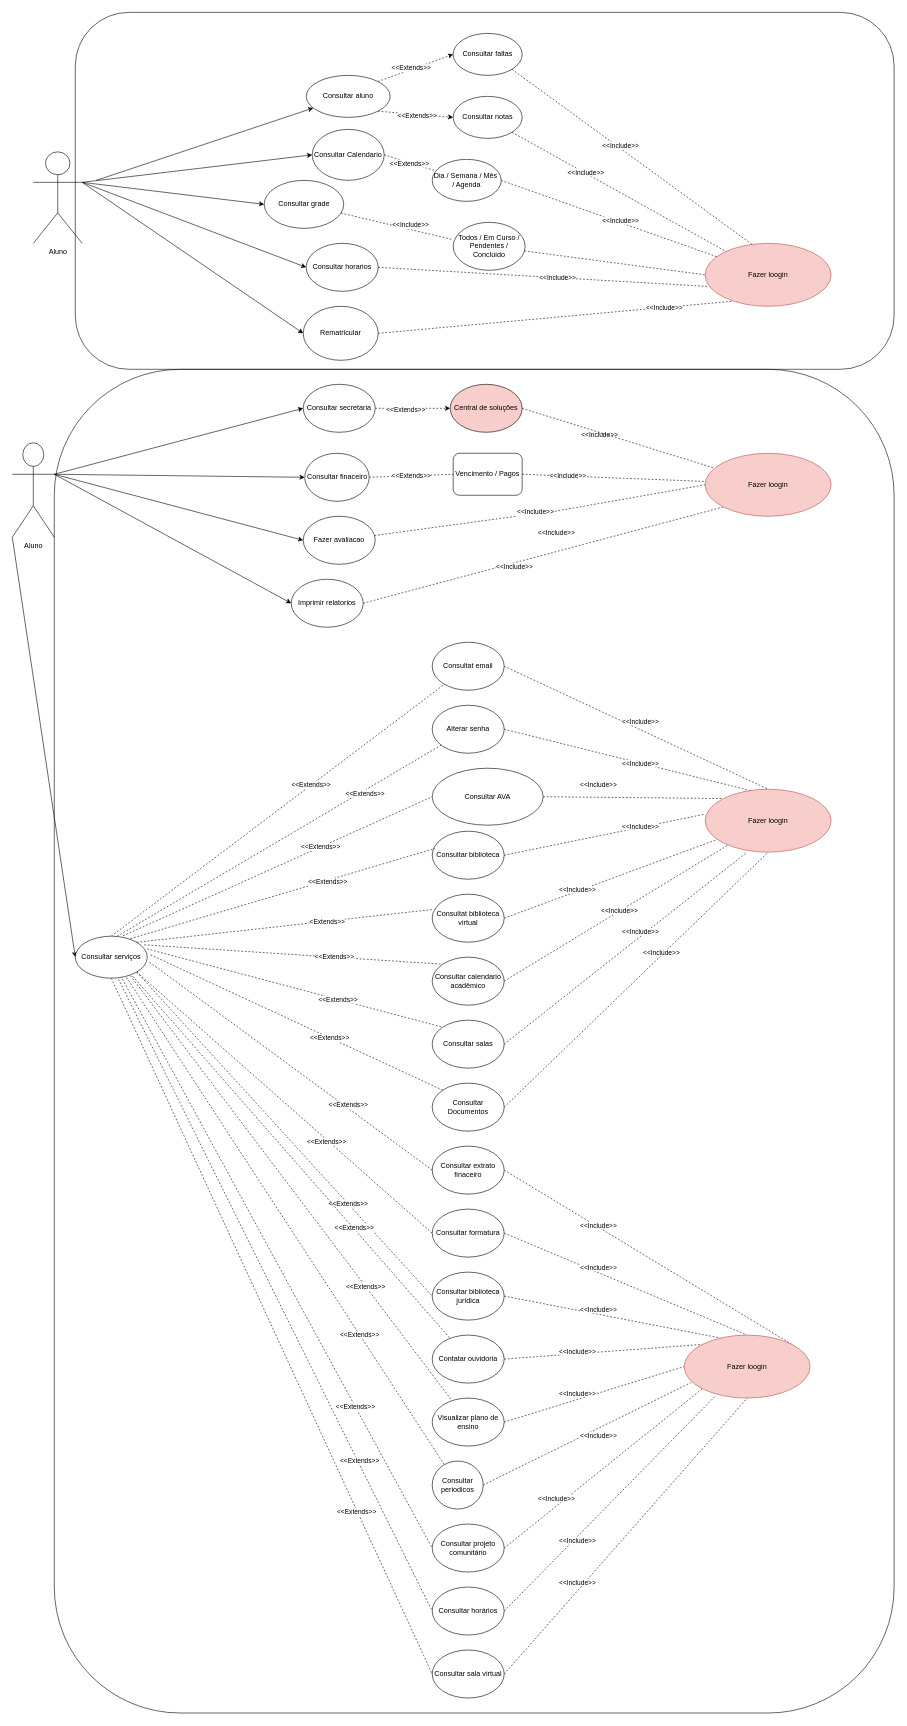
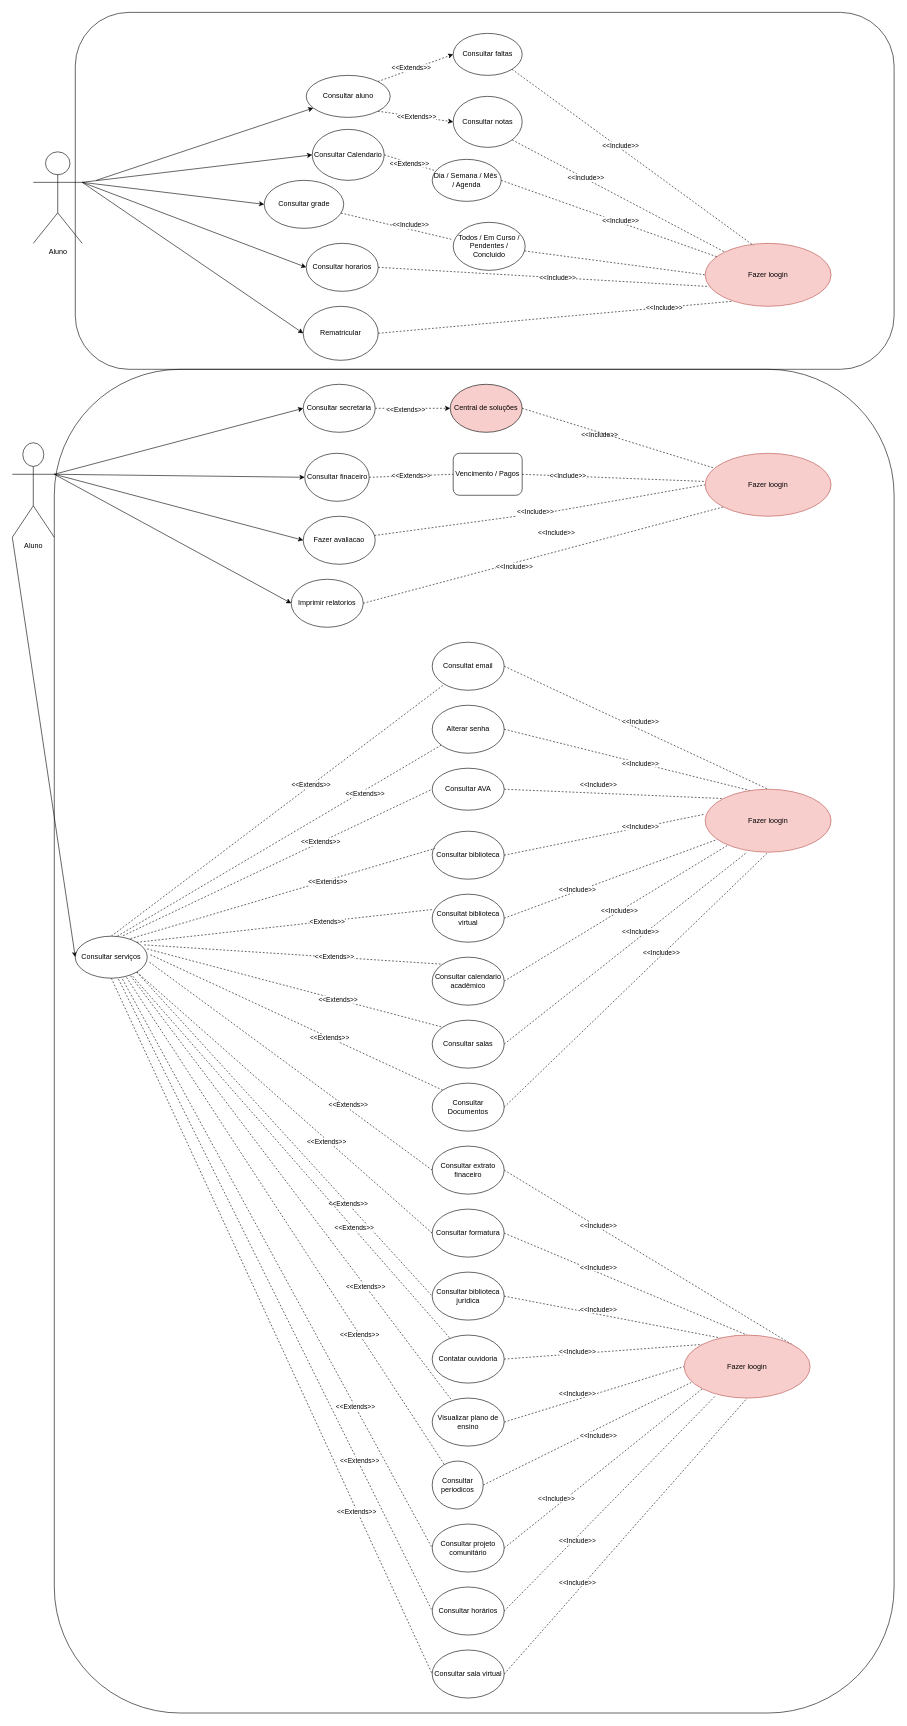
node "Consultar notas": size 69x42 -> 69x51
node "Consultar AVA": size 111x57 -> 72x42
